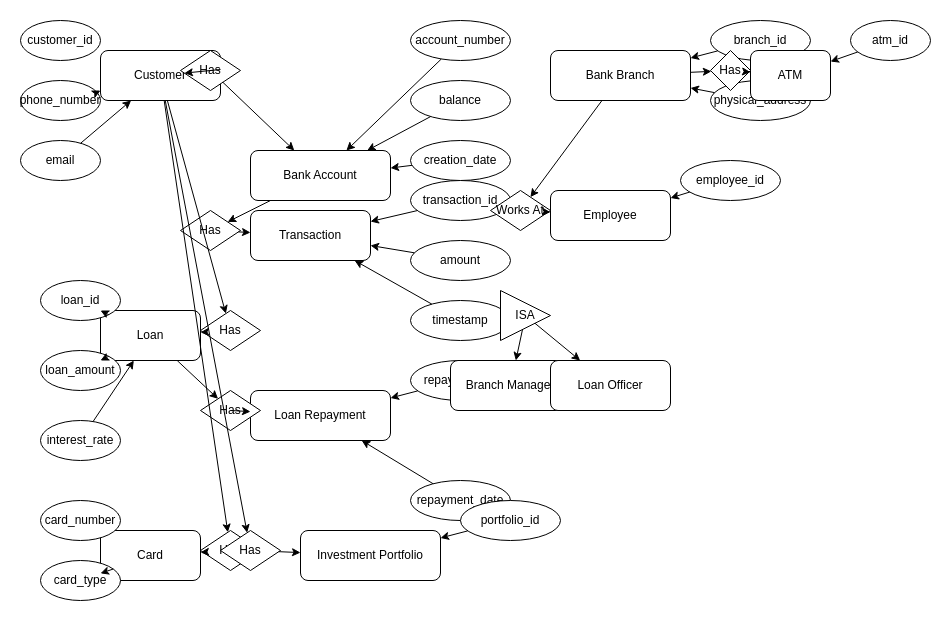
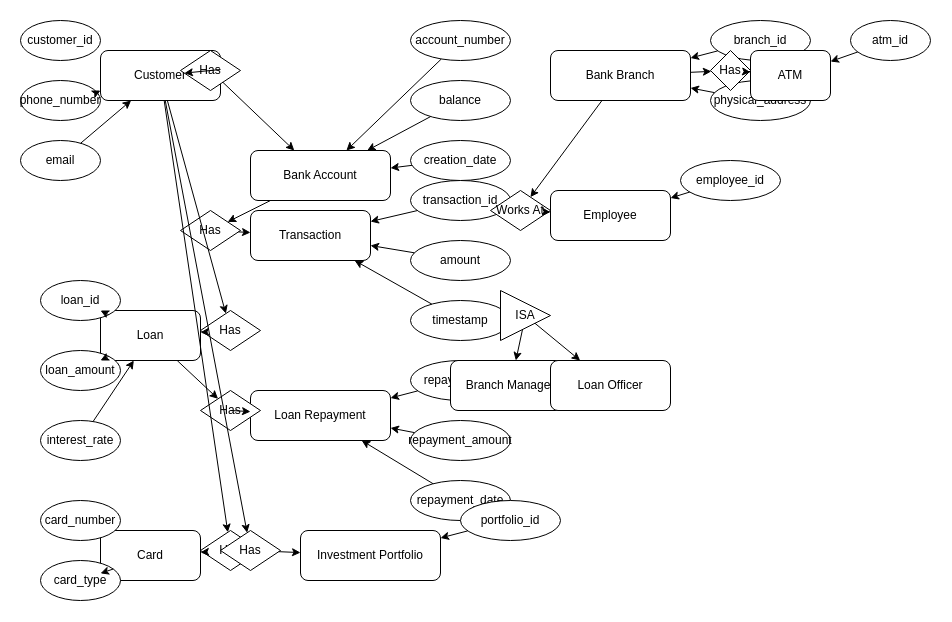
edge "repayment_amount" -> "Loan Repayment": added
node "repayment_amount": added
